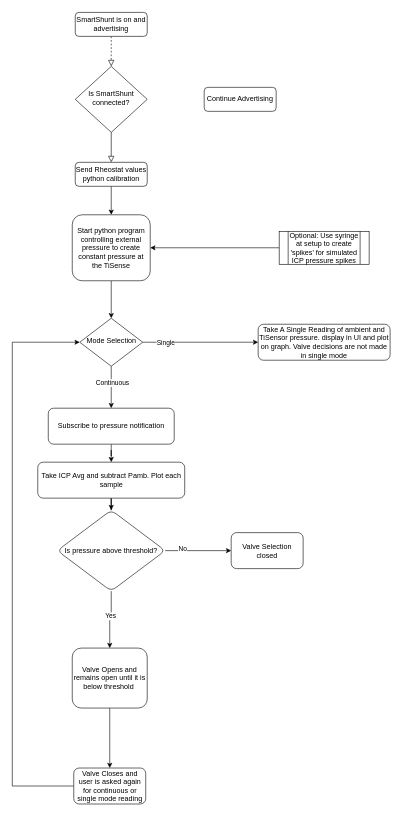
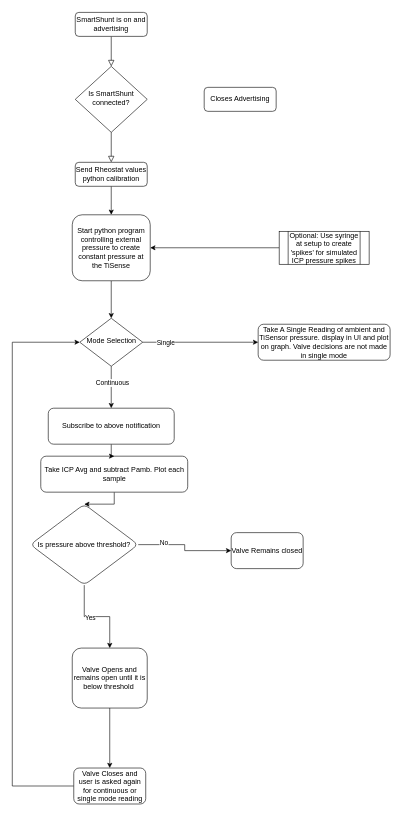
edge "SmartShunt is on and advertising" -> "Is SmartShunt connected?": style dashed -> solid
node "Continue Advertising": label "Continue Advertising" -> "Closes Advertising"
node "Subscribe to pressure notification": label "Subscribe to pressure notification" -> "Subscribe to above notification"
node "Take ICP Avg and subtract Pamb. Plot each sample": moved (111, 480) -> (114, 474)
node "Is pressure above threshold?": moved (111, 551) -> (84, 545)
node "Valve Selection closed": label "Valve Selection closed" -> "Valve Remains closed"
